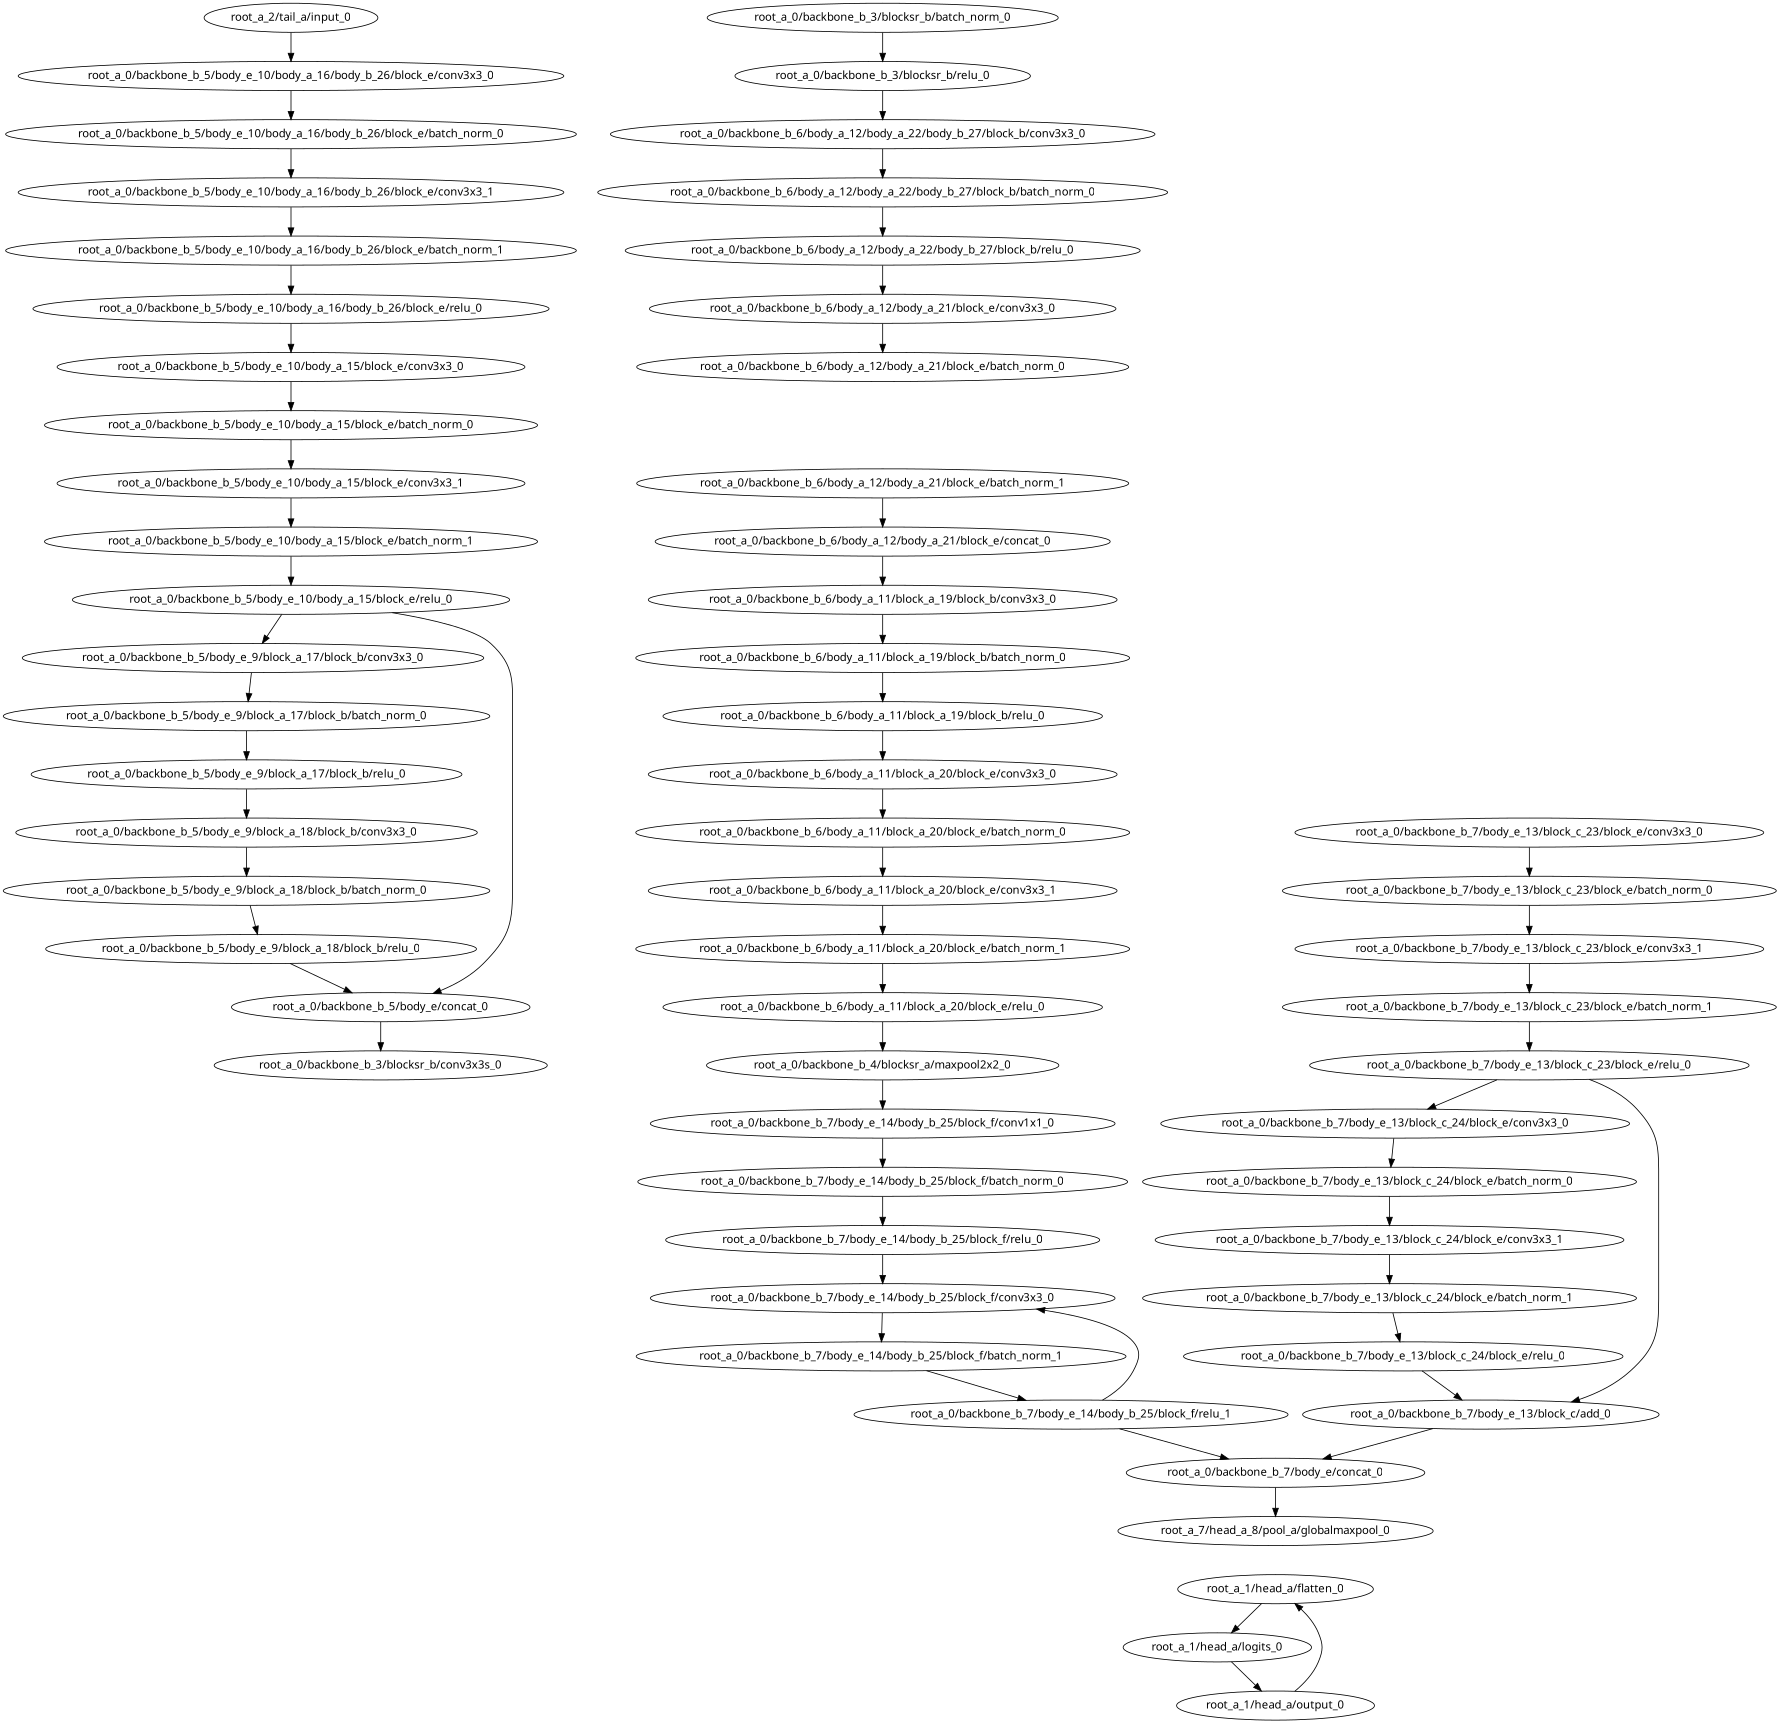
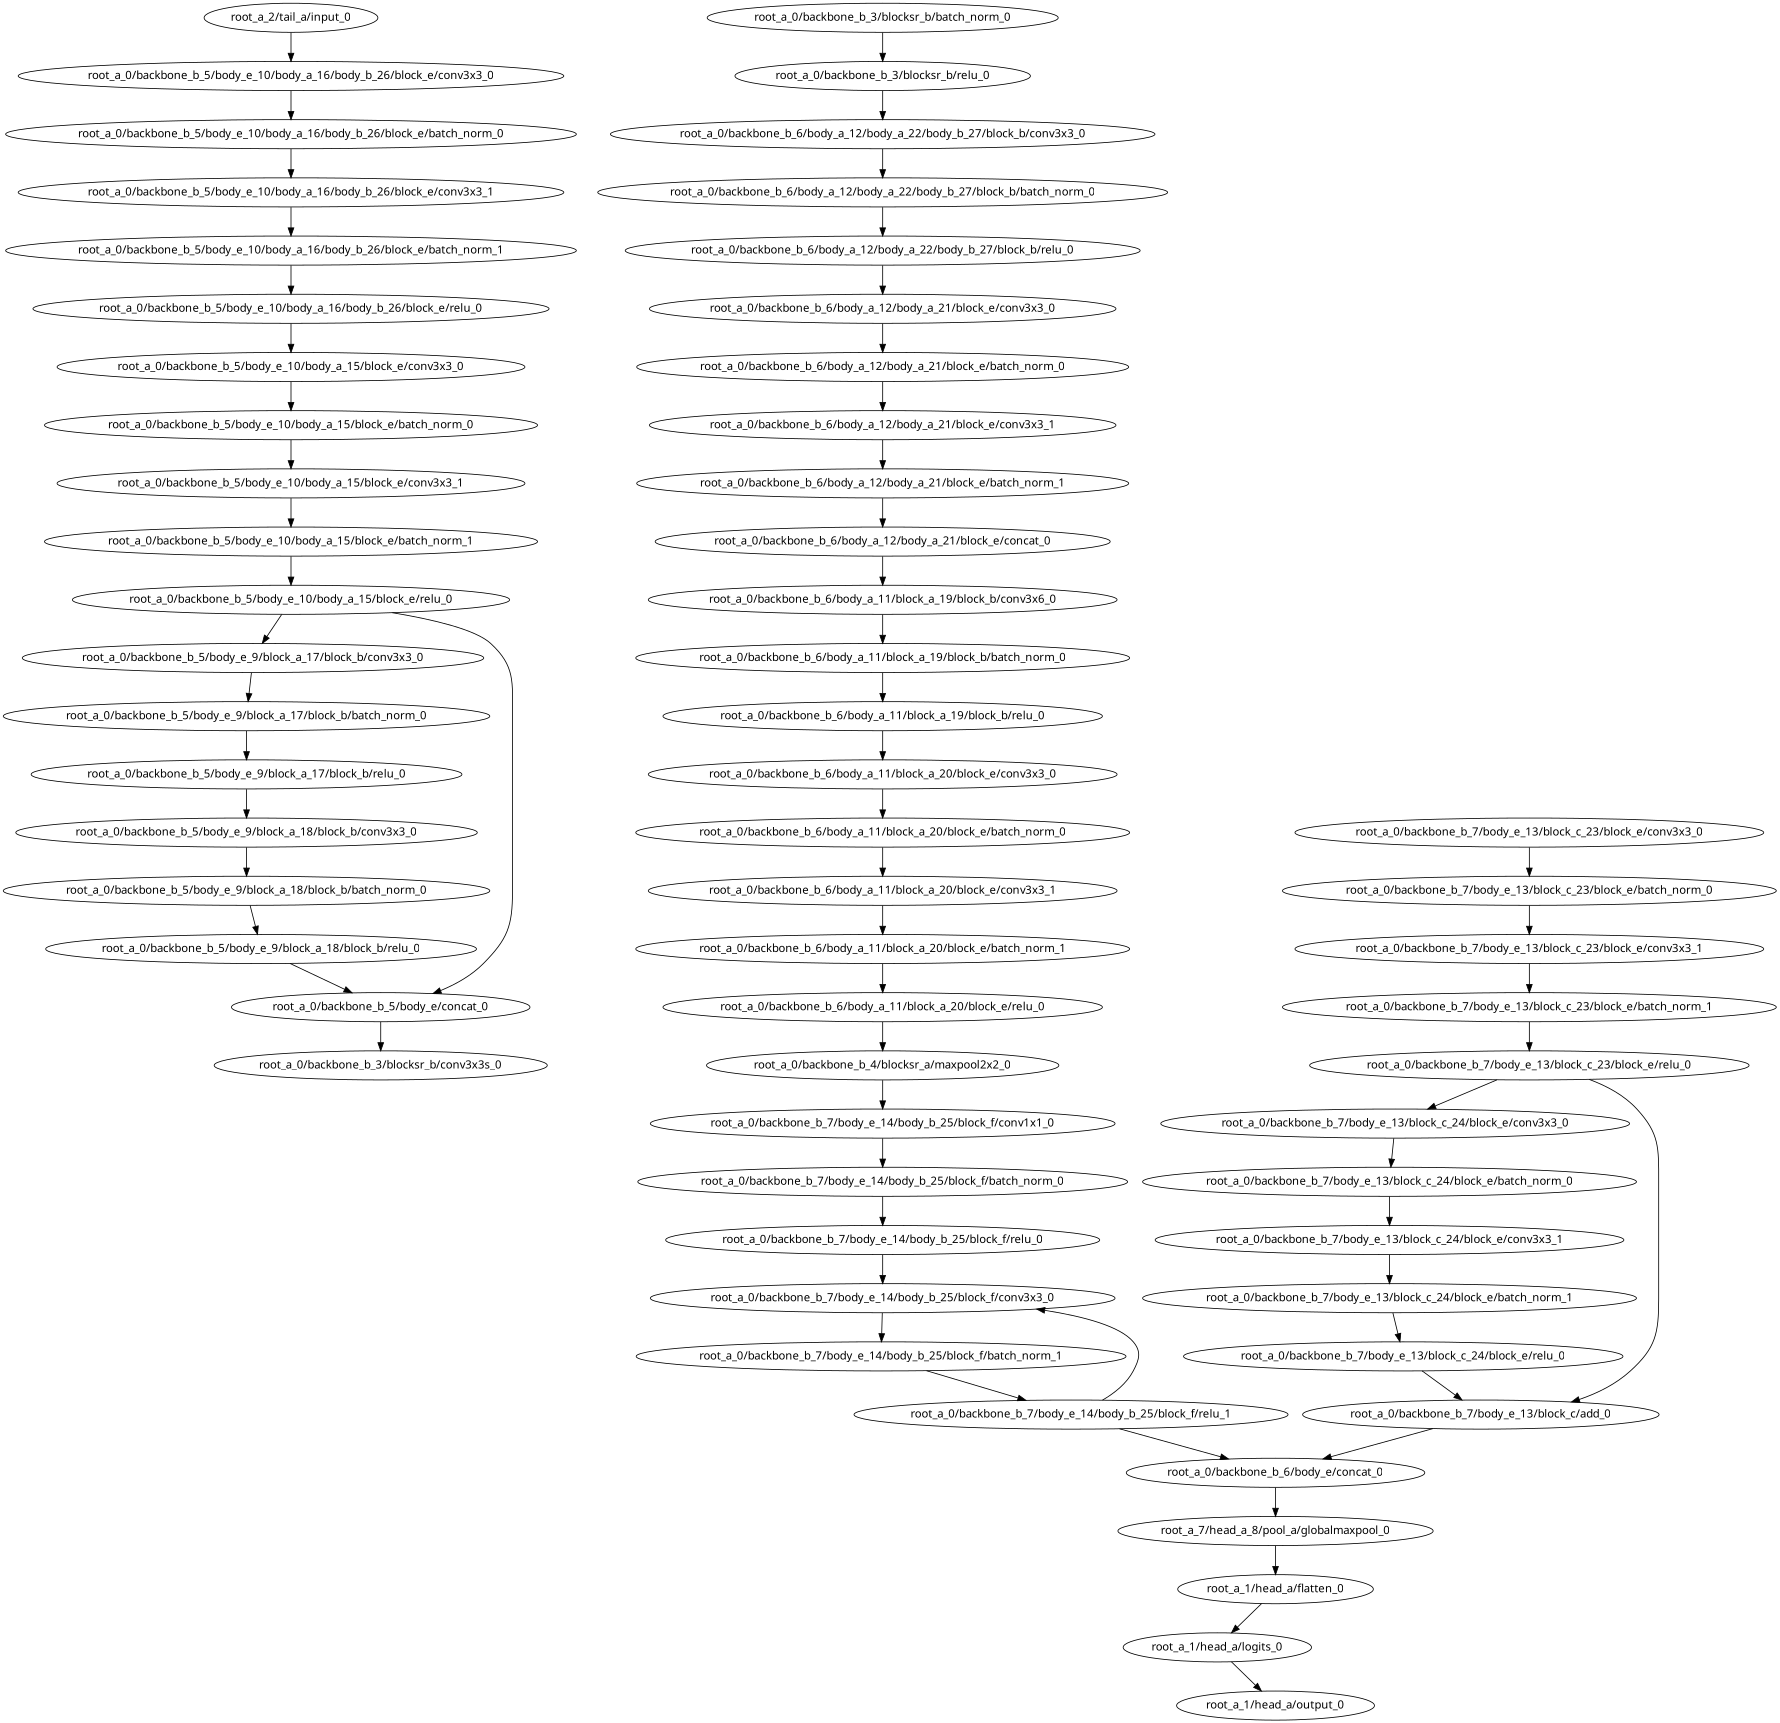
node "root_a_0/backbone_b_6/body_a_12/body_a_21/block_e/conv3x3_1": added
node "root_a_0/backbone_b_6/body_a_11/block_a_19/block_b/conv3x3_0": label "root_a_0/backbone_b_6/body_a_11/block_a_19/block_b/conv3x3_0" -> "root_a_0/backbone_b_6/body_a_11/block_a_19/block_b/conv3x6_0"
node "root_a_0/backbone_b_7/body_e/concat_0": label "root_a_0/backbone_b_7/body_e/concat_0" -> "root_a_0/backbone_b_6/body_e/concat_0"
edge "root_a_1/head_a/output_0" -> "root_a_1/head_a/flatten_0": now "root_a_7/head_a_8/pool_a/globalmaxpool_0" -> "root_a_1/head_a/flatten_0"
